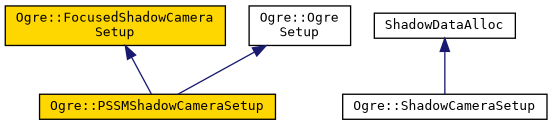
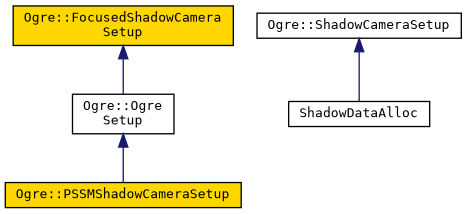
edge "Ogre::ShadowCameraSetup" -> "ShadowDataAlloc": reversed
edge "Ogre::PSSMShadowCameraSetup" -> "Ogre::FocusedShadowCamera Setup": now "Ogre::Ogre Setup" -> "Ogre::FocusedShadowCamera Setup"
